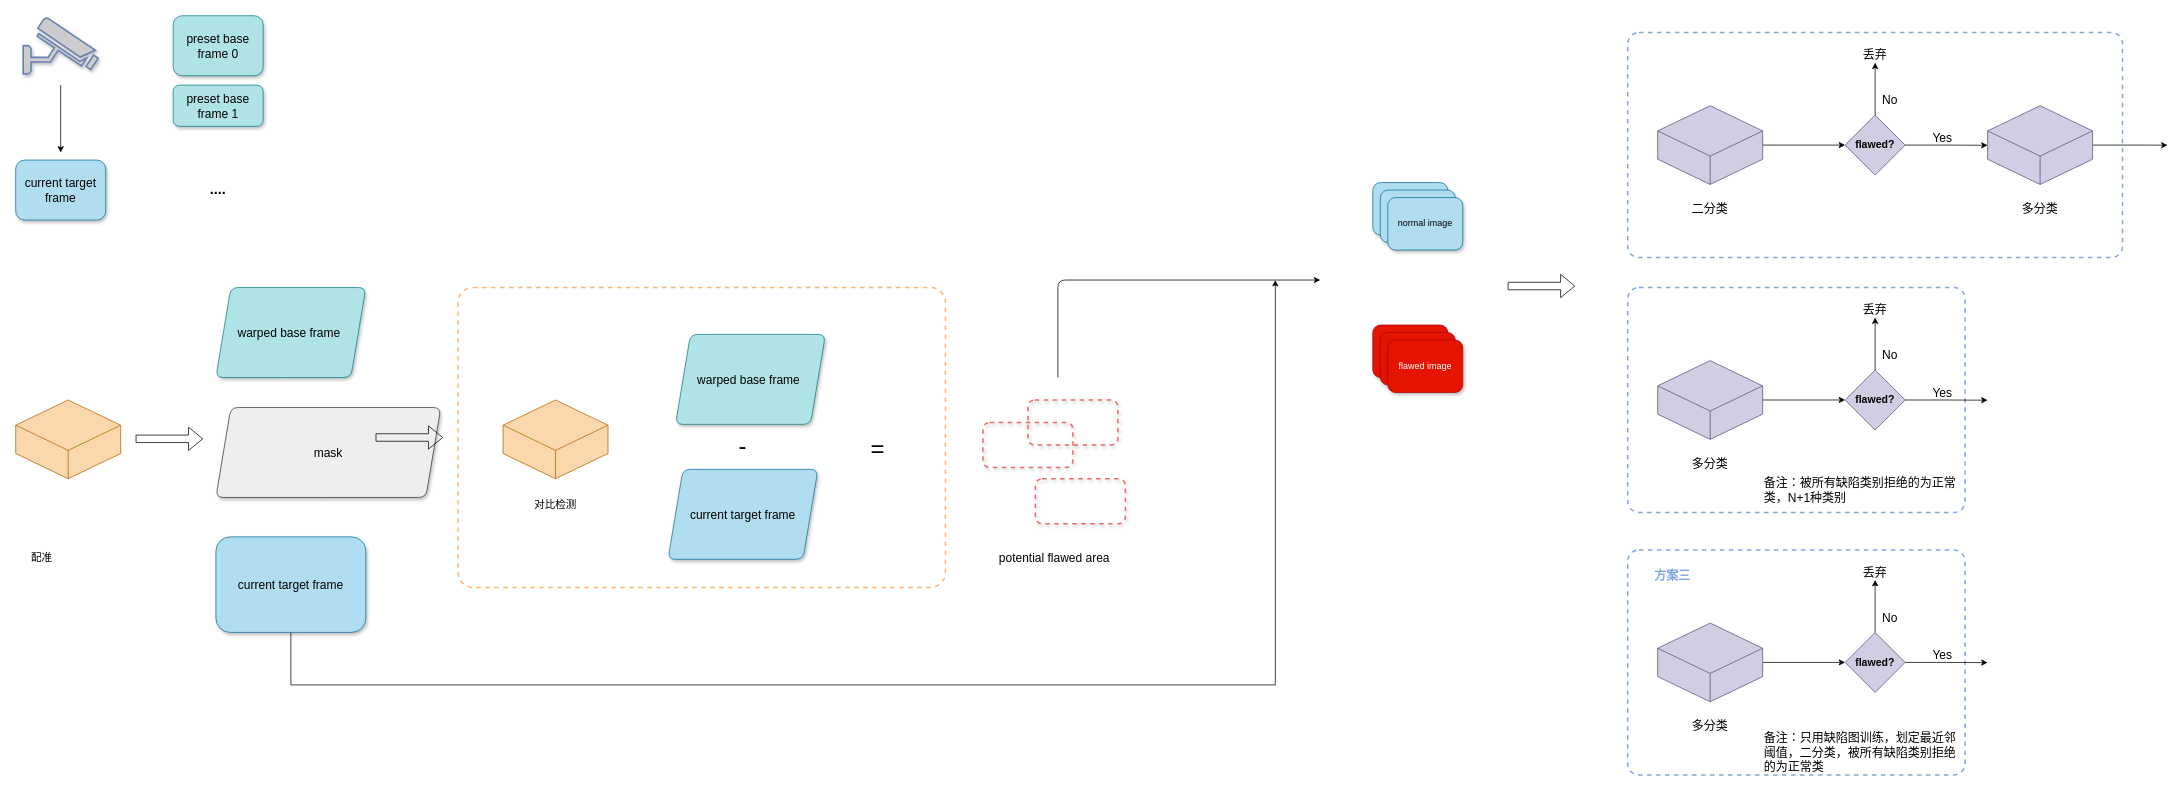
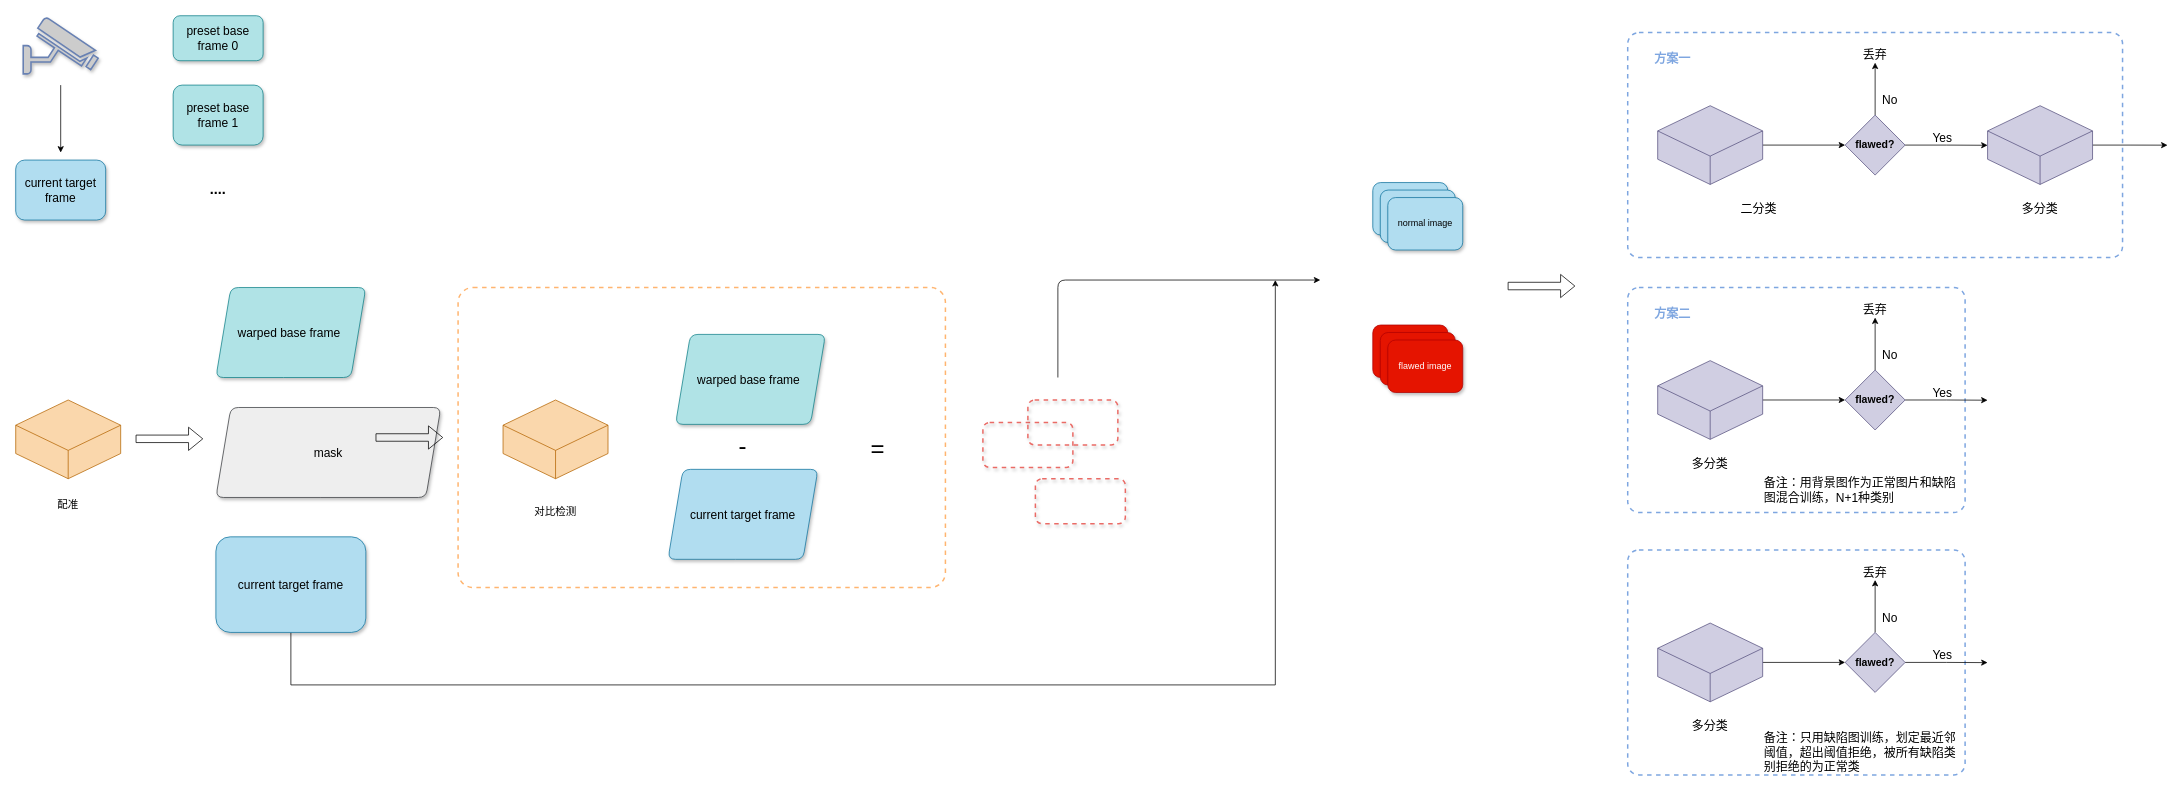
node "preset base frame 0": size 90x60 -> 90x45
node "方案一": added
node "preset base frame 1": size 90x41 -> 90x60
node "二分类": moved (1710, 209) -> (1759, 209)
node "方案二": added
node "备注：被所有缺陷类别拒绝的为正常类，N+1种类别": label "备注：被所有缺陷类别拒绝的为正常类，N+1种类别" -> "备注：用背景图作为正常图片和缺陷图混合训练，N+1种类别"
node "对比检测": moved (555, 504) -> (555, 512)
node "配准": moved (42, 558) -> (68, 505)
node "potential flawed area": removed
node "方案三": removed
node "备注：只用缺陷图训练，划定最近邻阈值，二分类，被所有缺陷类别拒绝的为正常类": label "备注：只用缺陷图训练，划定最近邻阈值，二分类，被所有缺陷类别拒绝的为正常类" -> "备注：只用缺陷图训练，划定最近邻阈值，超出阈值拒绝，被所有缺陷类别拒绝的为正常类"
